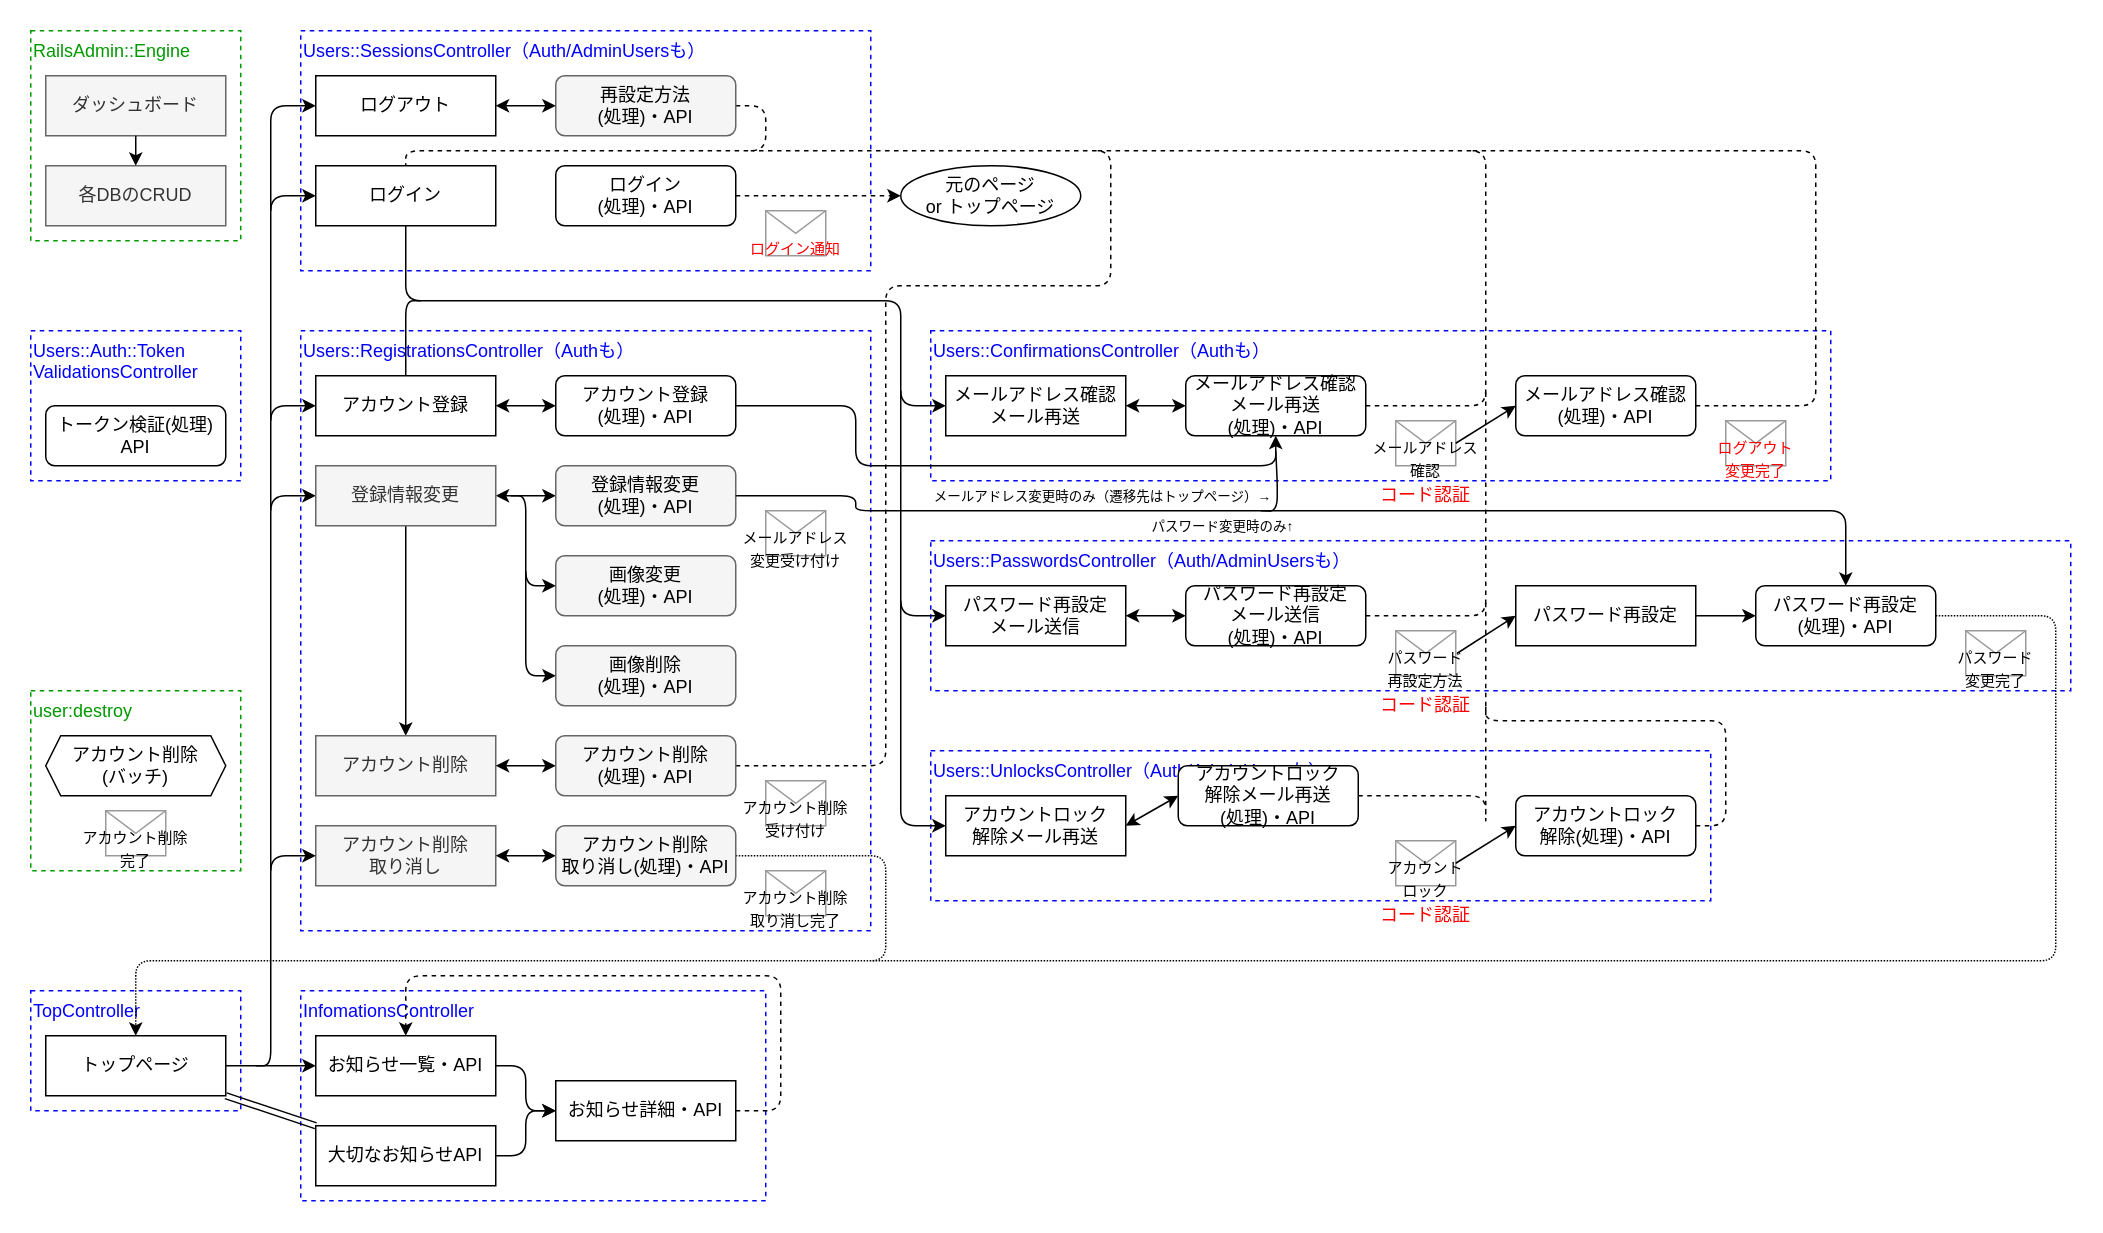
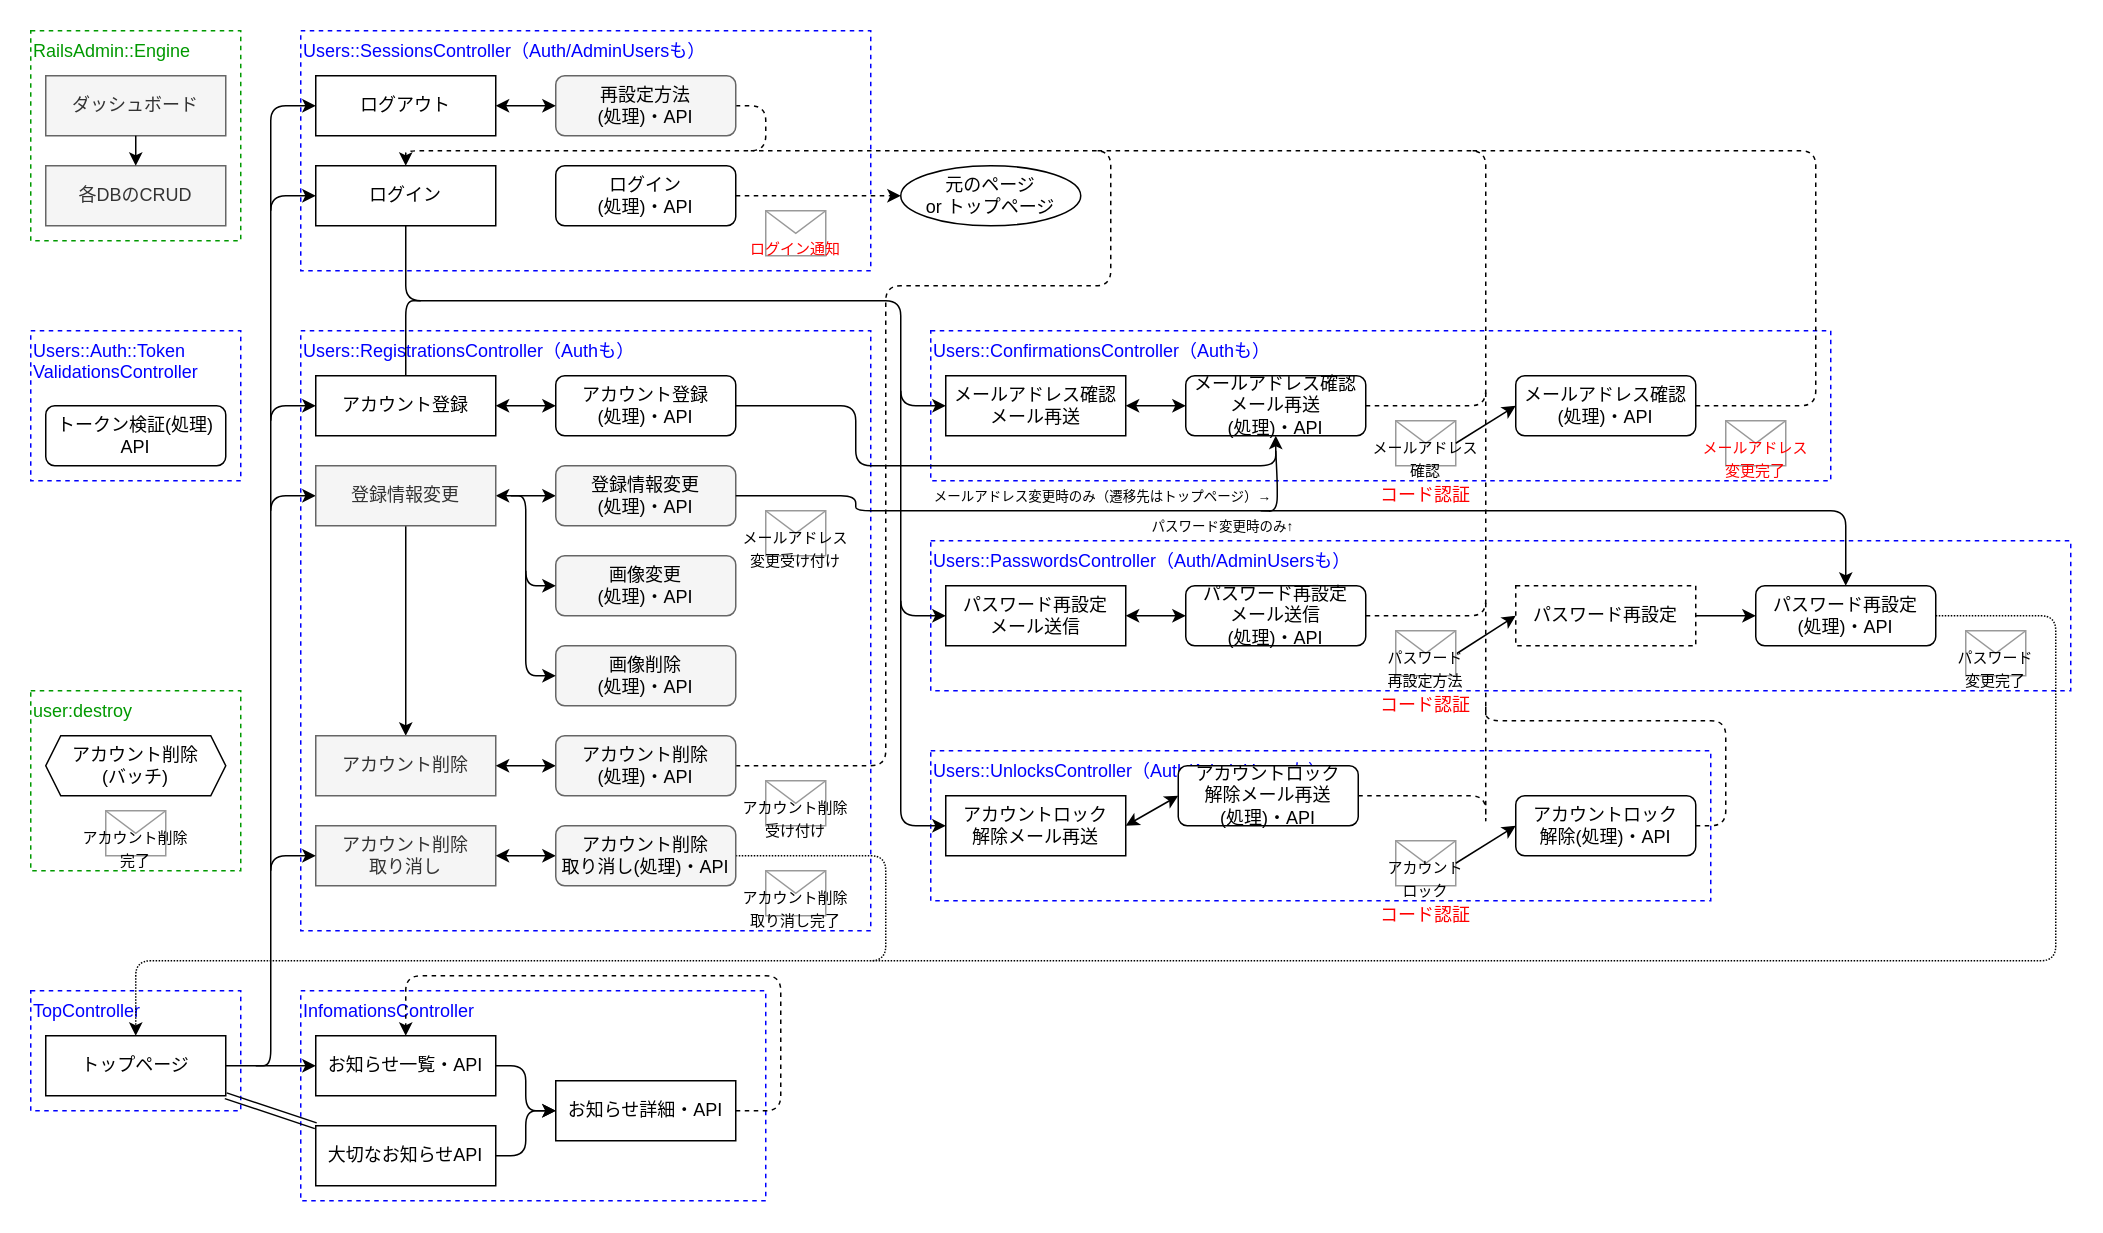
edge "再設定方法 (処理)・API" -- "ログイン": arrowhead none -> classic
node "ログアウト 変更完了": label "ログアウト 変更完了" -> "メールアドレス 変更完了"
node "パスワード再設定": style solid -> dashed
